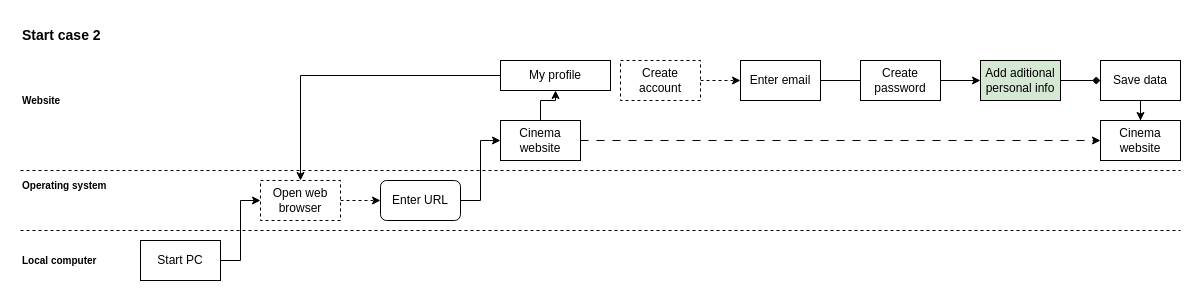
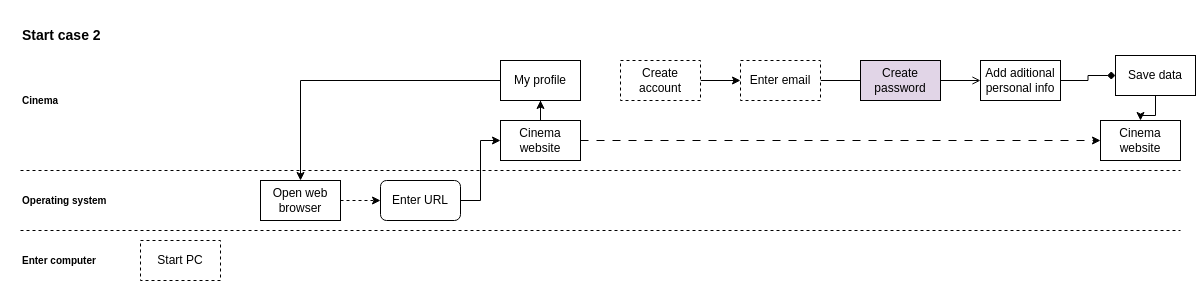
node "My profile": size 110x30 -> 80x40
edge "Create account" -> "Enter email": style dashed -> solid
node "Enter email": style solid -> dashed
node "Create password": fillcolor #ffffff -> #e1d5e7
edge "Create password" -> "Add aditional personal info": arrowhead classic -> open
node "Add aditional personal info": fillcolor #d5e8d4 -> #ffffff
node "Save data": moved (1141, 81) -> (1156, 76)
node "Website": label "Website" -> "Cinema"
node "Operating system": moved (81, 186) -> (81, 201)
node "Open web browser": style dashed -> solid
edge "Start PC" -> "Open web browser": removed
node "Local computer": label "Local computer" -> "Enter computer"
node "Start PC": style solid -> dashed
